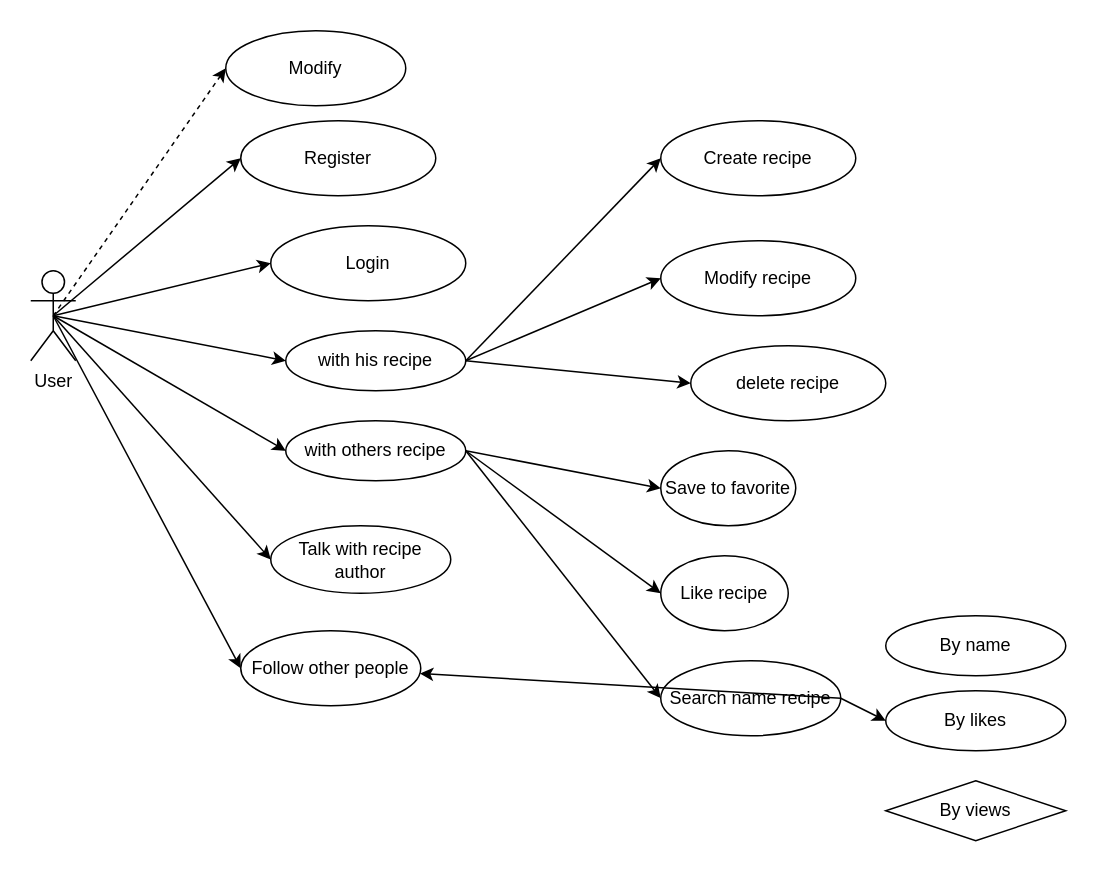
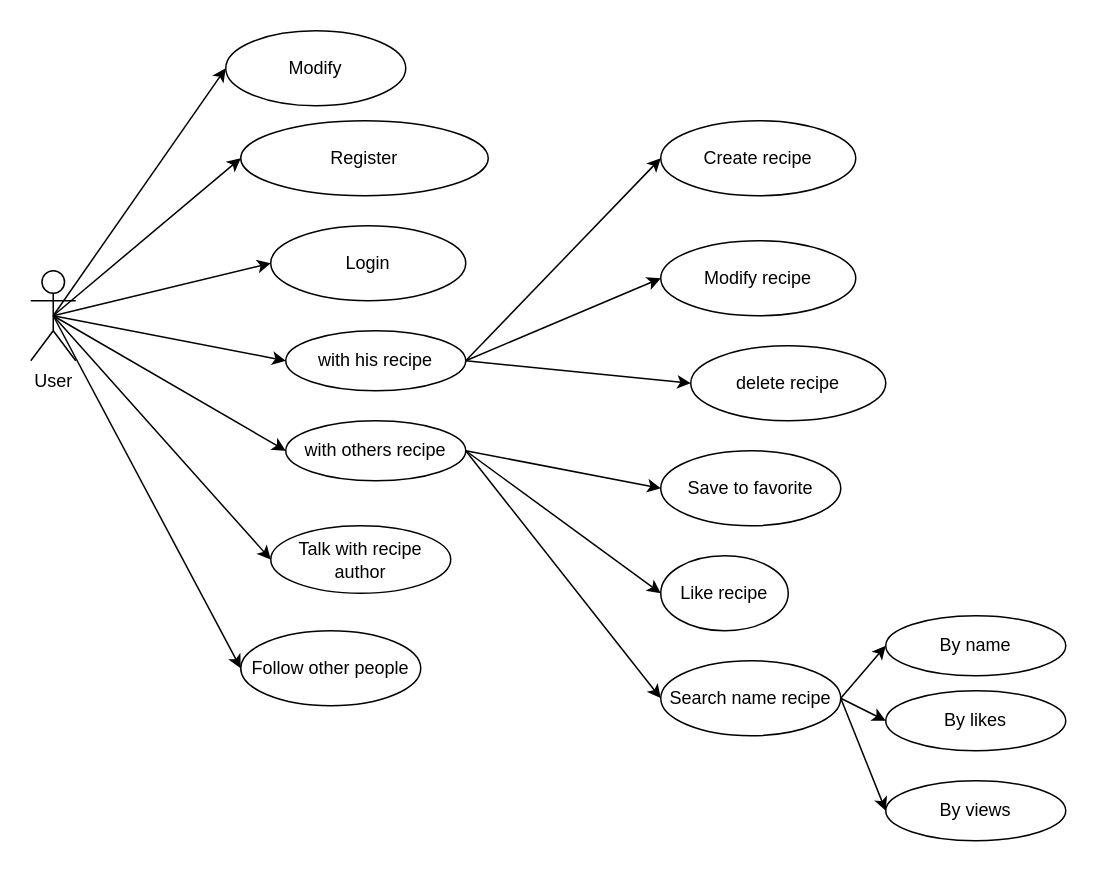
node "Register": size 195x75 -> 248x75
edge "User" -> "Modify": style dashed -> solid
node "Save to favorite": size 135x75 -> 180x75
edge "Search name recipe" -> "By name": added
edge "Search name recipe" -> "Follow other people": now "Search name recipe" -> "By views"
node "By views": shape diamond -> ellipse
